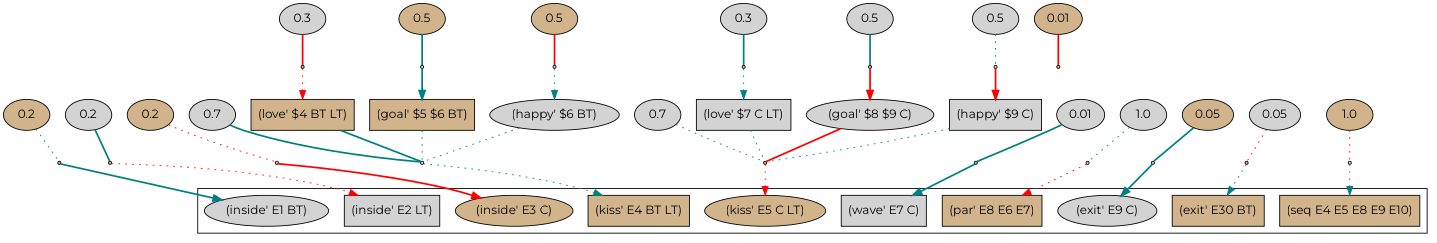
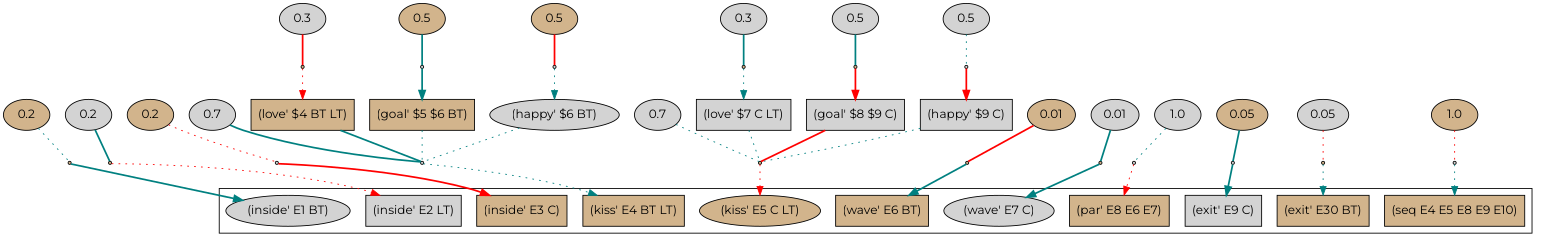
node "(goal' $8 $9 C)": shape ellipse -> box
node "(inside' E3 C)": shape ellipse -> box
node "(wave' E6 BT)": added
node "(wave' E7 C)": shape box -> ellipse
node "(exit' E9 C)": shape ellipse -> box
